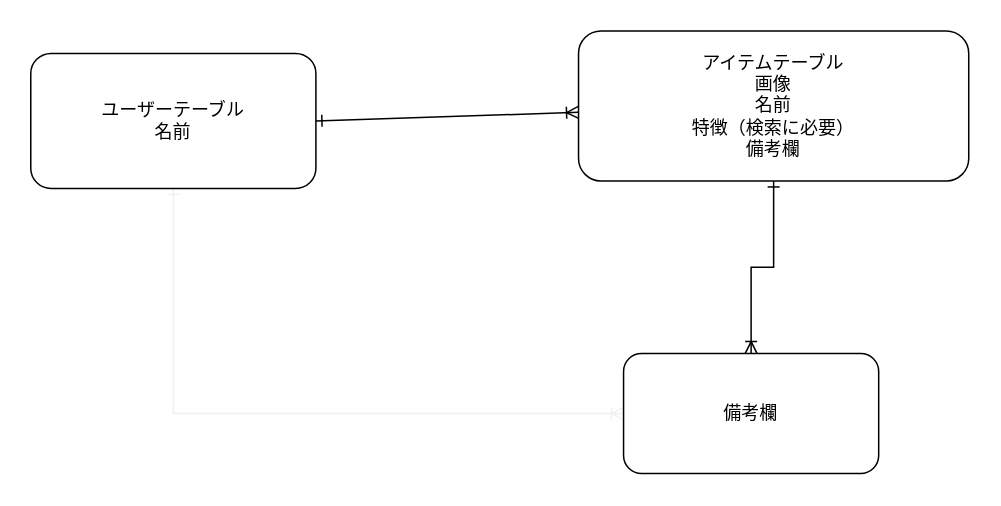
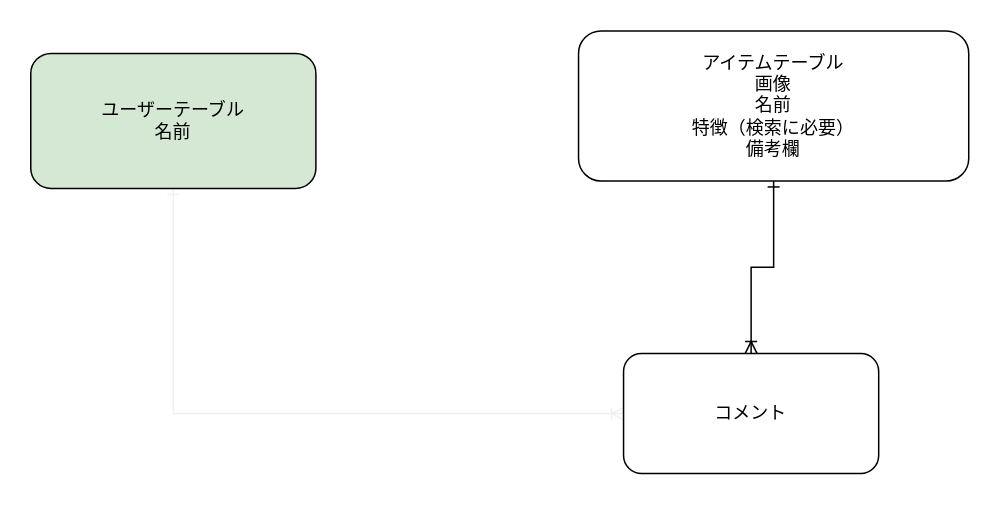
edge "アイテムテーブル 画像 名前 特徴（検索に必要） 備考欄" -- "ユーザーテーブル 名前": removed
node "ユーザーテーブル 名前": fillcolor #ffffff -> #d5e8d4
node "備考欄": label "備考欄" -> "コメント"
